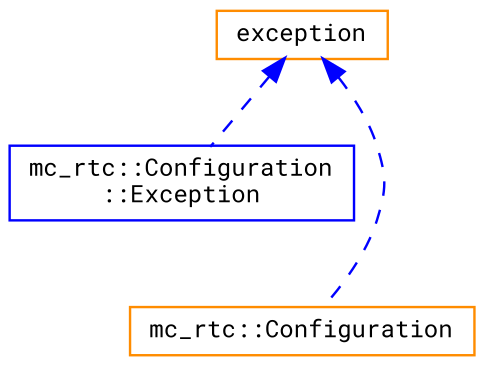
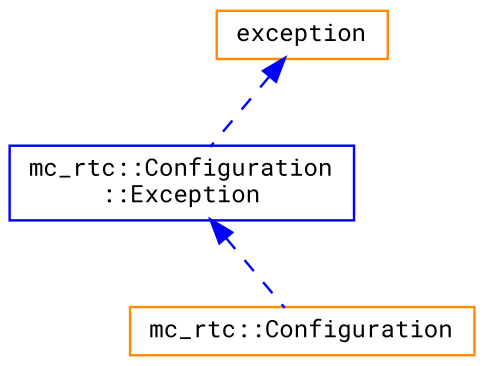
edge "mc_rtc::Configuration" -> "exception": now "mc_rtc::Configuration" -> "mc_rtc::Configuration ::Exception"
